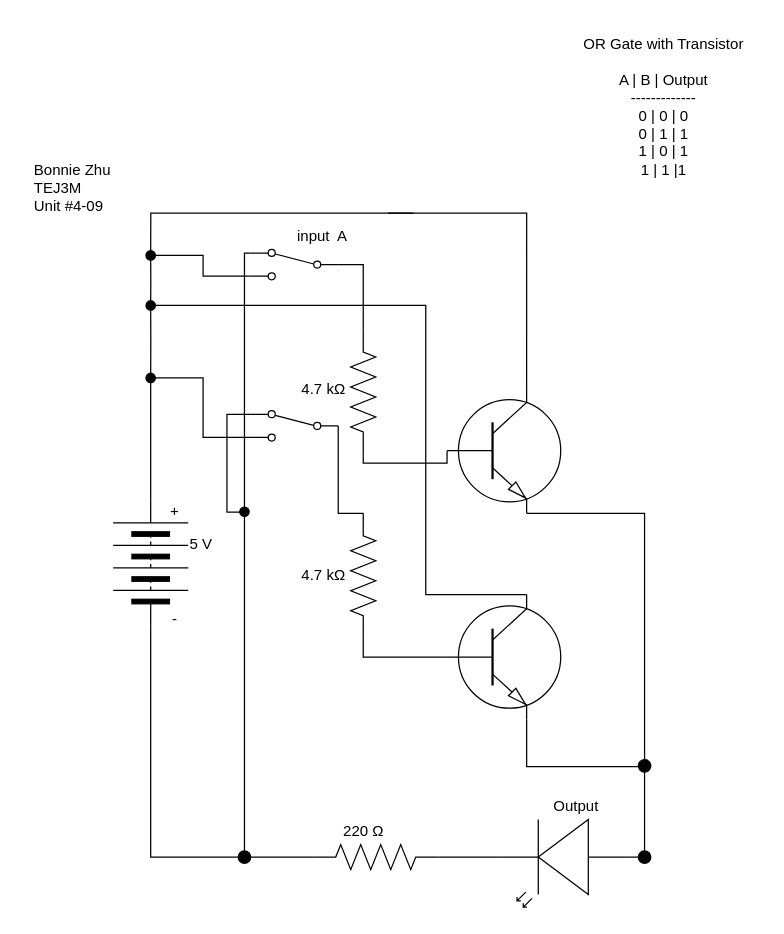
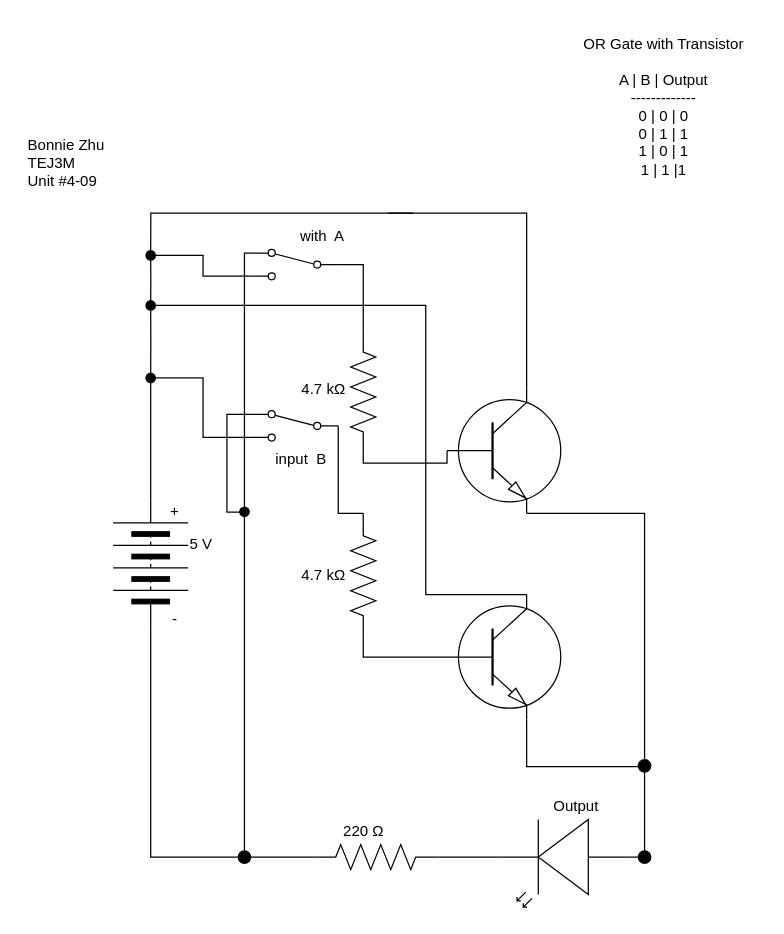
node "Bonnie Zhu TEJ3M Unit #4-09": moved (82, 188) -> (76, 163)
node "input A": label "input A" -> "with A"
node "input B": added
